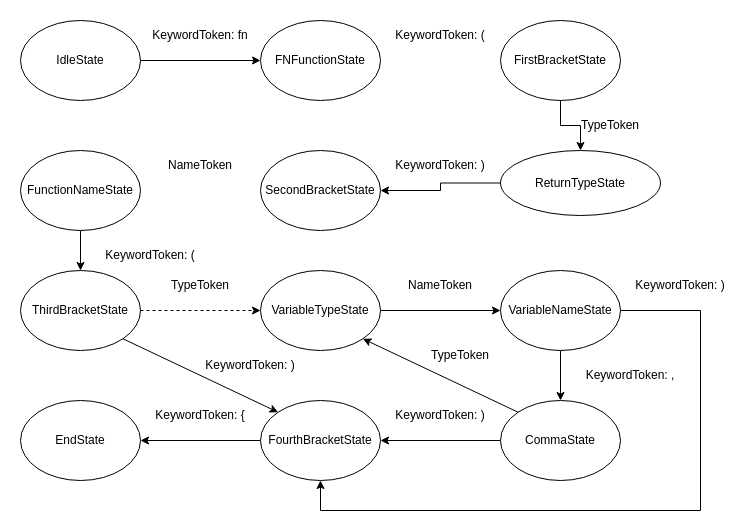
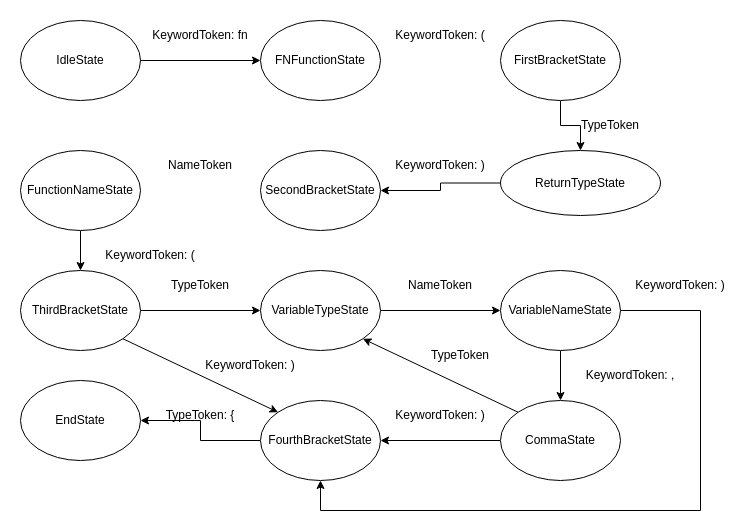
edge "ThirdBracketState" -> "VariableTypeState": style dashed -> solid
node "KeywordToken: {": label "KeywordToken: {" -> "TypeToken: {"
node "EndState": moved (81, 441) -> (81, 421)
